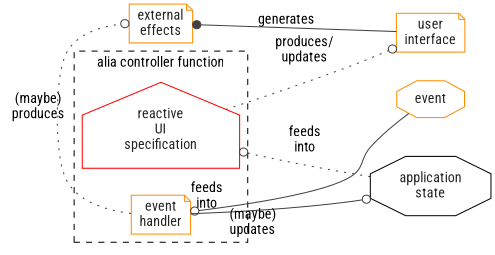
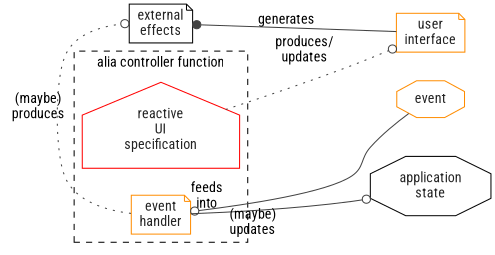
node "external effects": color darkorange -> black
edge "application state" -> "reactive UI specification": removed, label "feeds into"
